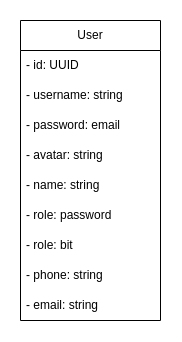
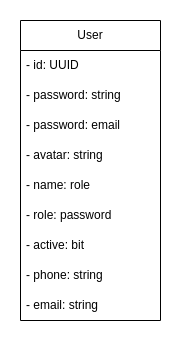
node "- username: string": label "- username: string" -> "- password: string"
node "- name: string": label "- name: string" -> "- name: role"
node "- role: bit": label "- role: bit" -> "- active: bit"
